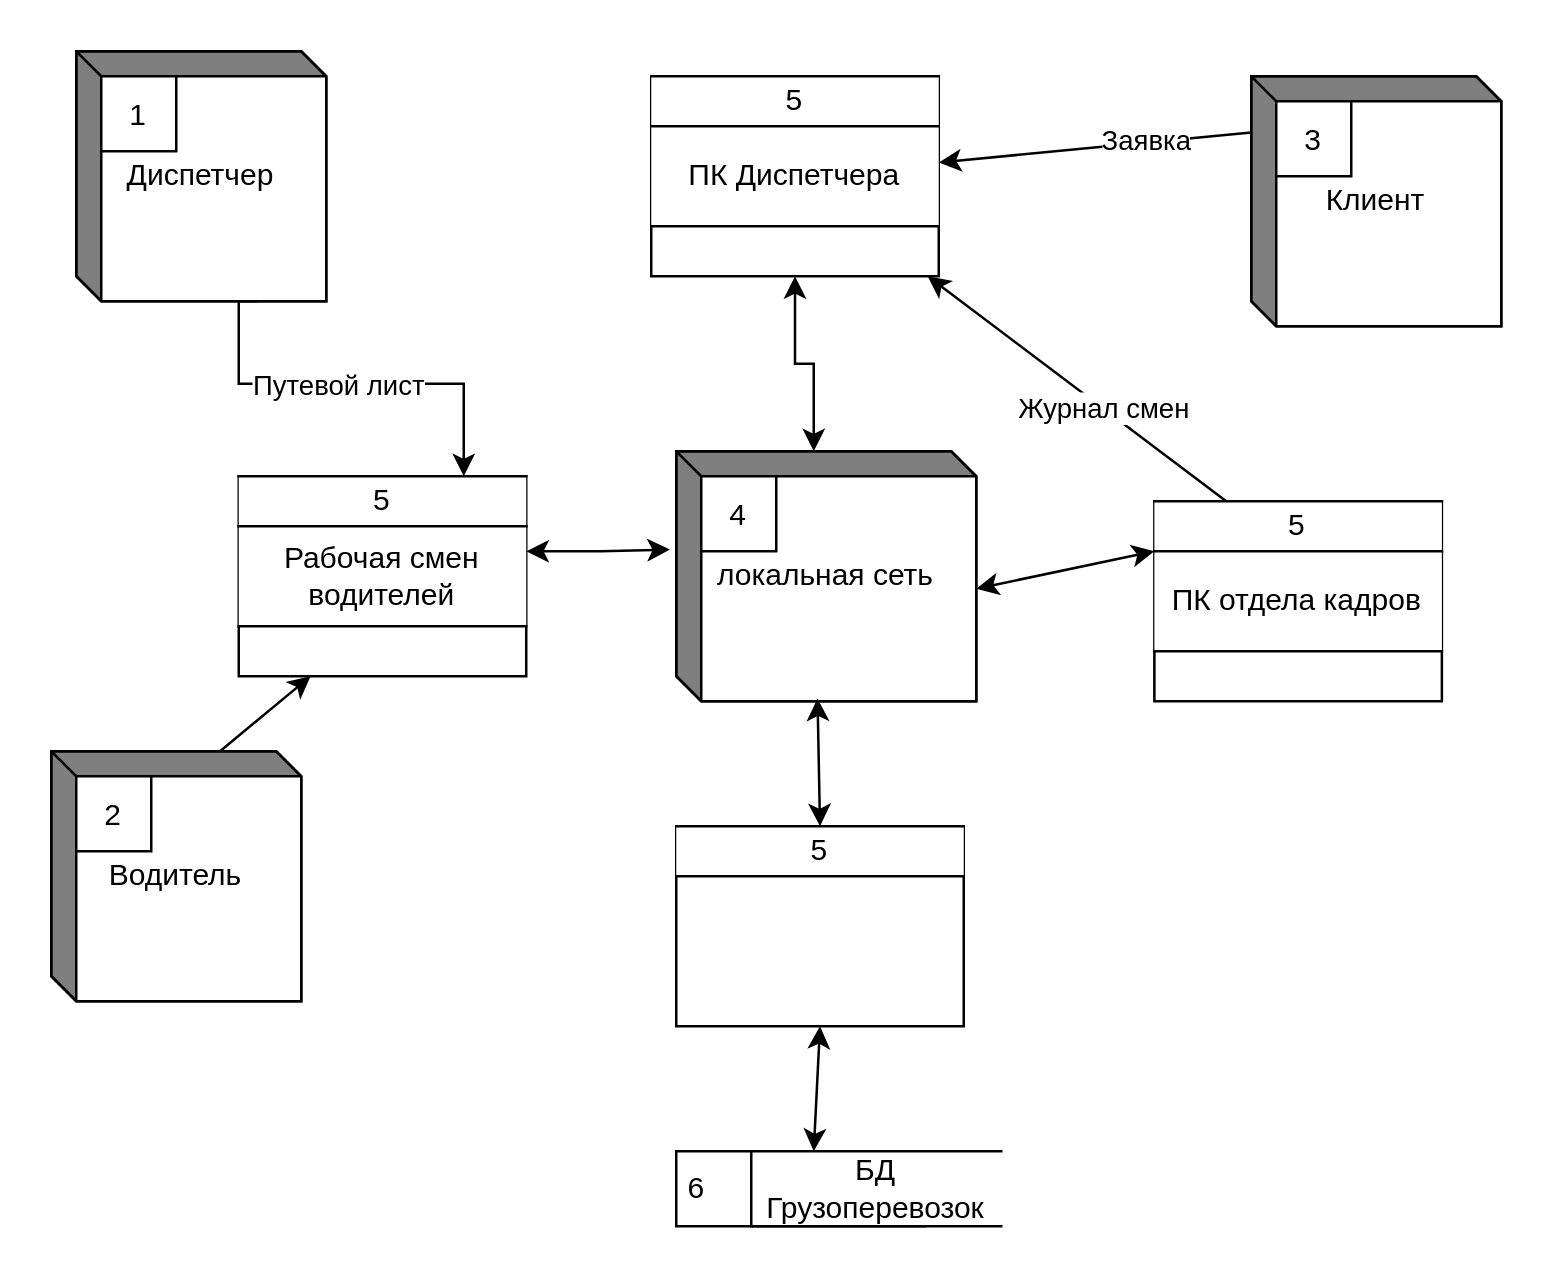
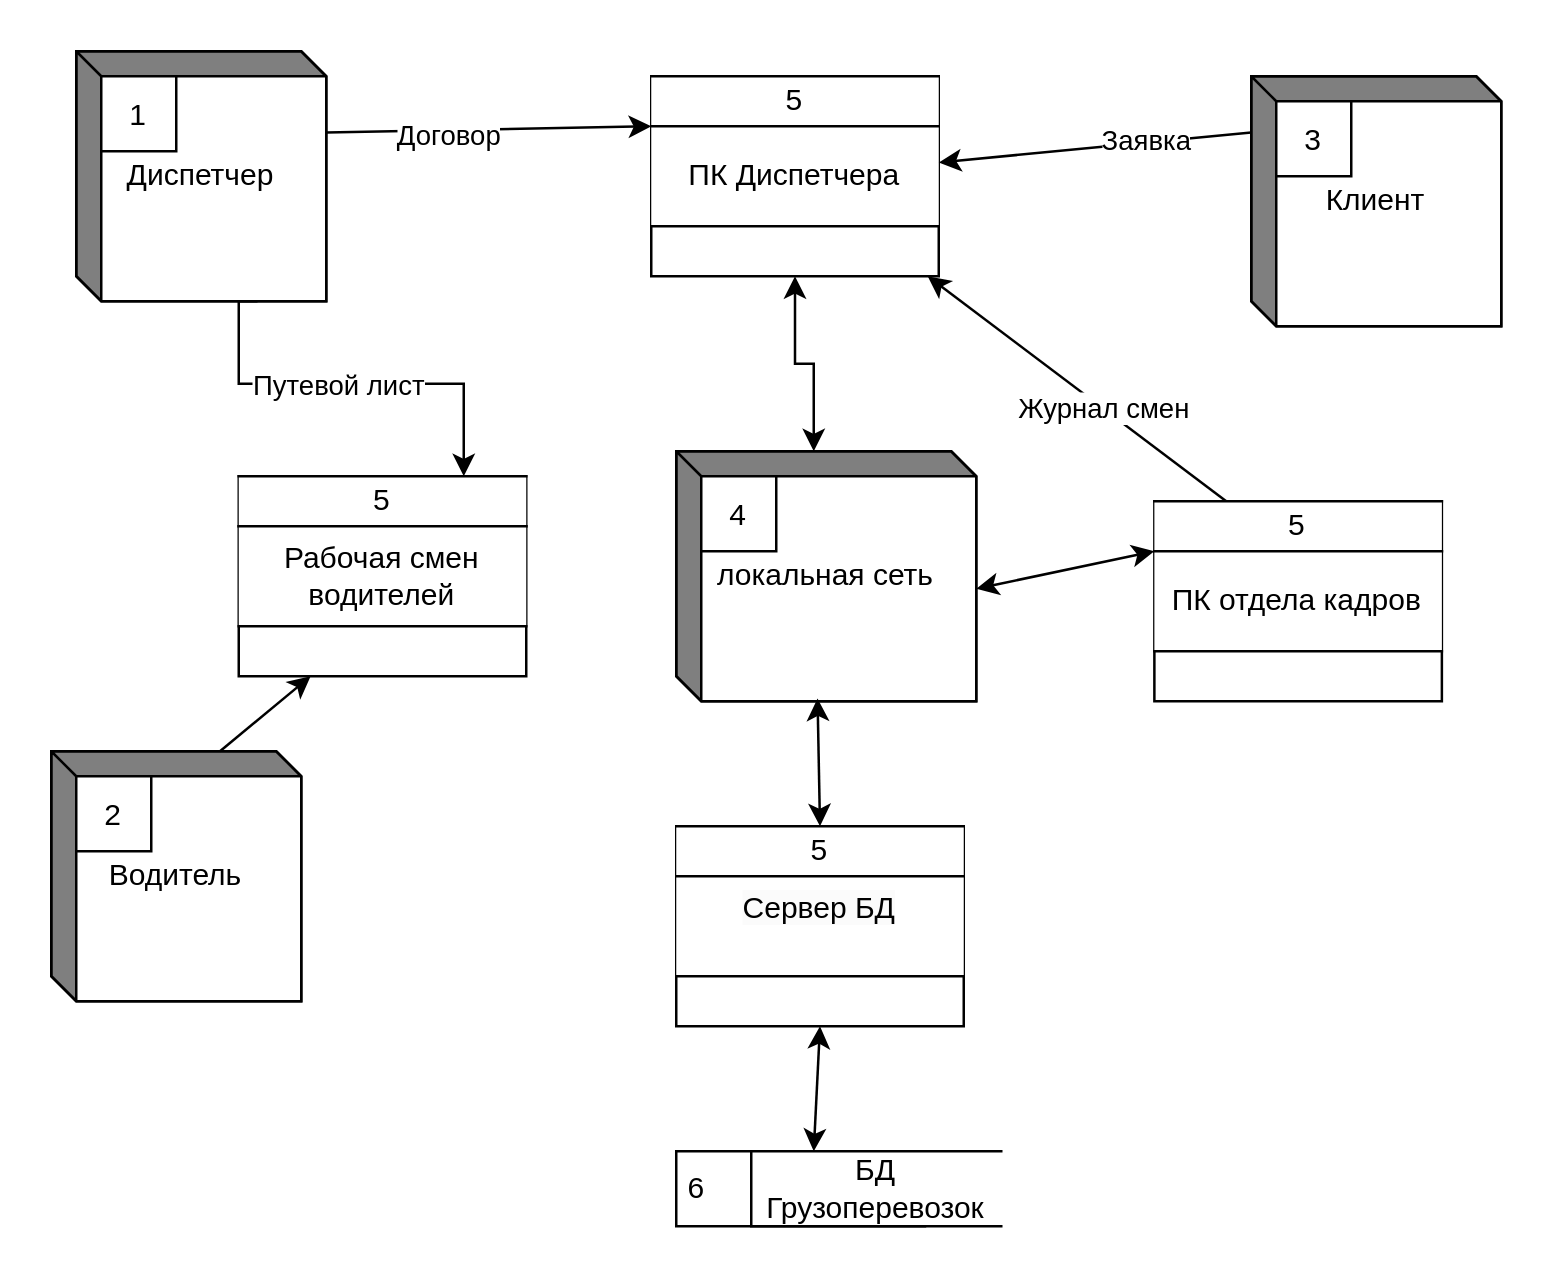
edge "Диспетчер" -> "ПК Диспетчера": added, label "Договор"
edge "Рабочая смен водителей" -- "локальная сеть": removed
node "Сервер БД": added
